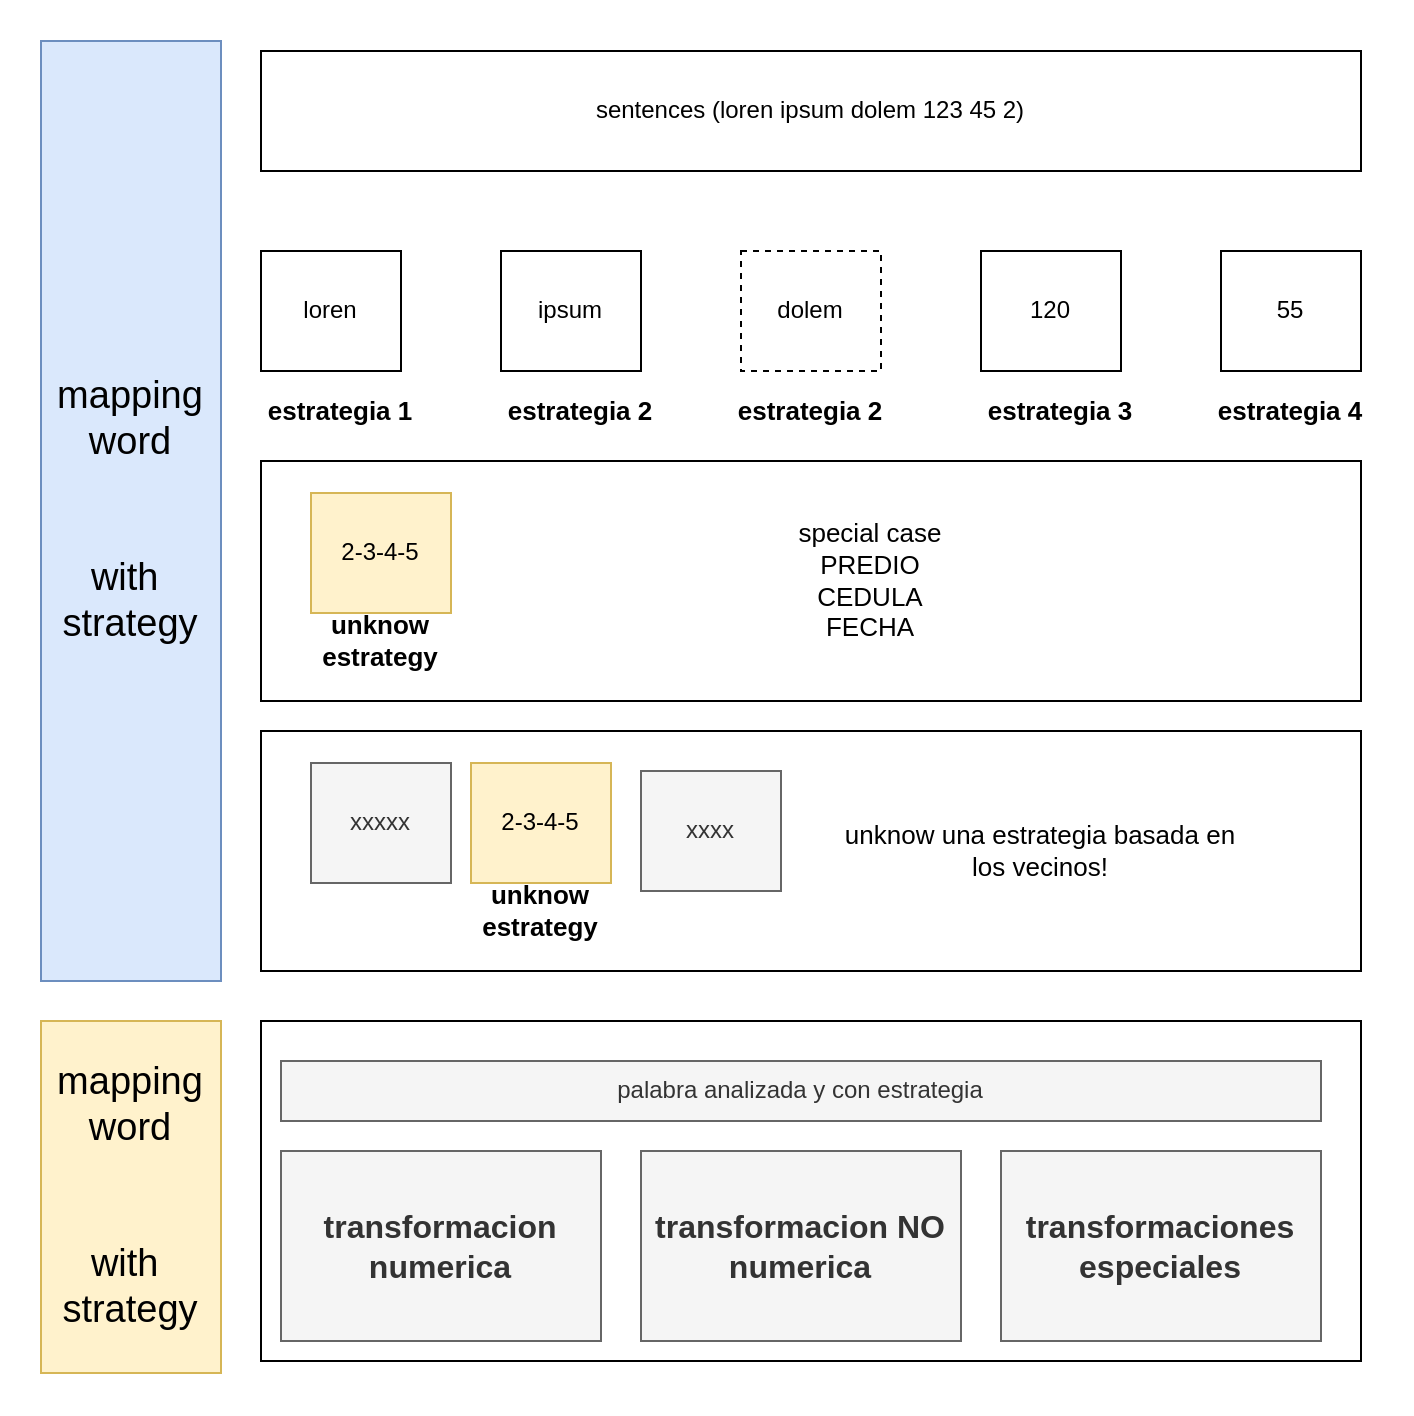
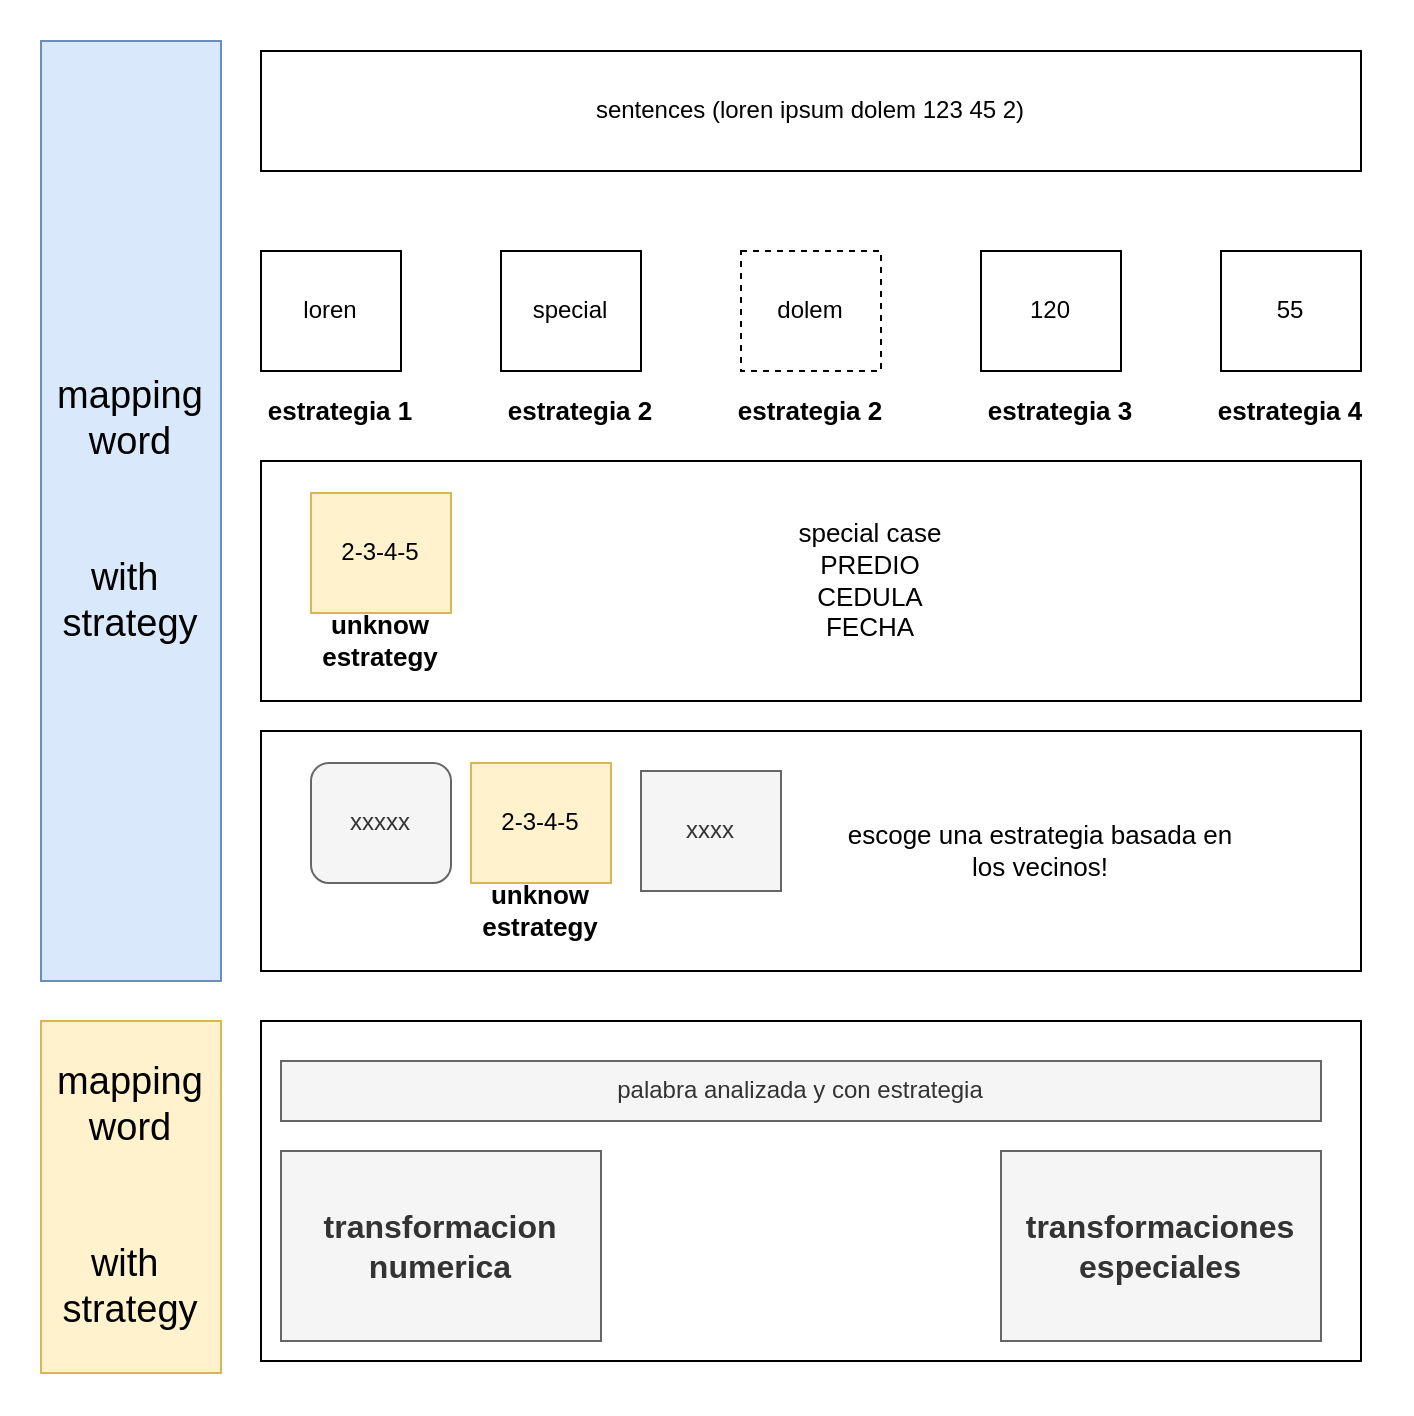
node "ipsum": label "ipsum" -> "special"
node "xxxxx": shape rectangle -> rounded rectangle
node "unknow una estrategia basada en los vecinos!": label "unknow una estrategia basada en los vecinos!" -> "escoge una estrategia basada en los vecinos!"
node "transformacion NO numerica": removed
